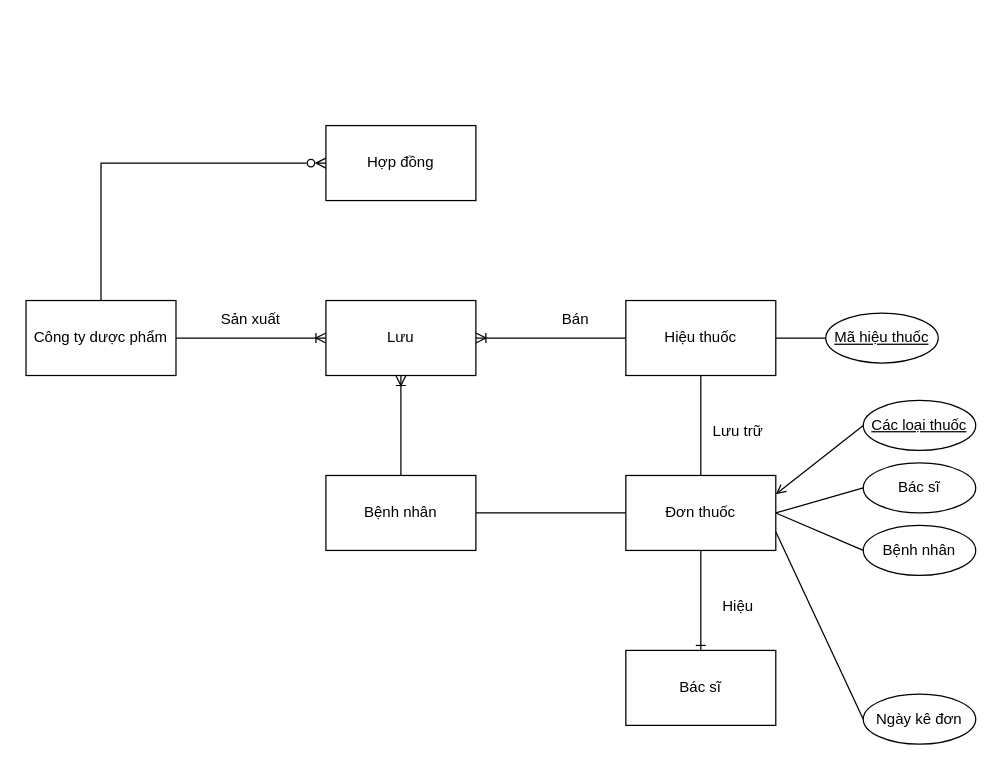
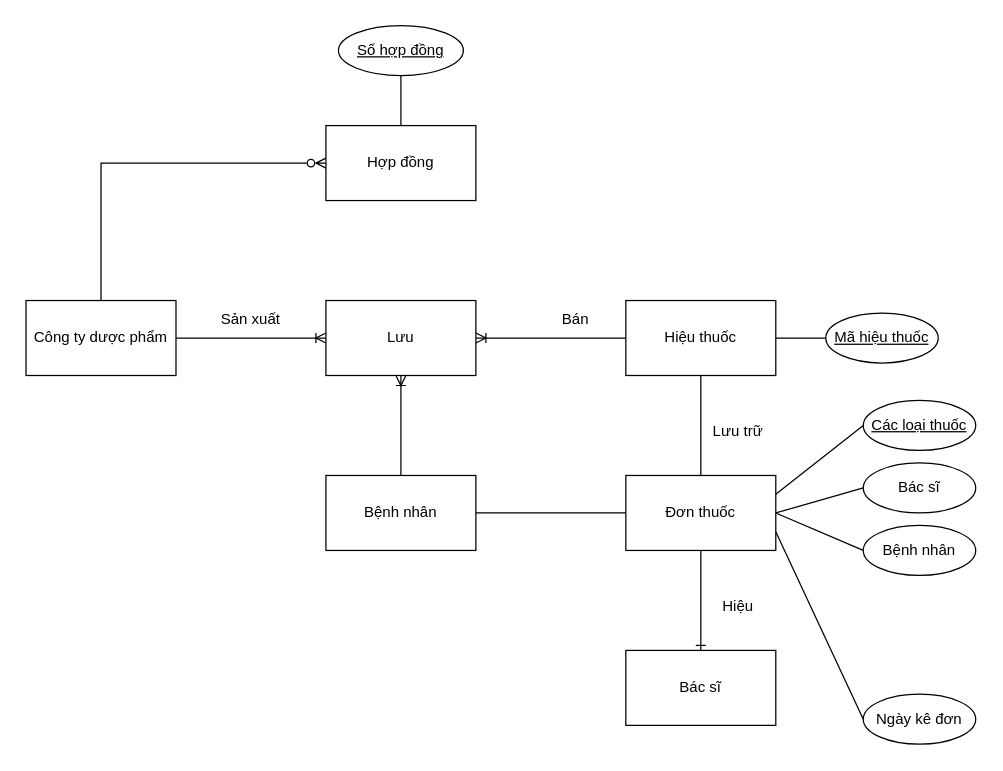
node "Số hợp đồng": added
edge "Số hợp đồng" -- "Hợp đồng": added
edge "Các loại thuốc" -> "Đơn thuốc": arrowhead open -> none
